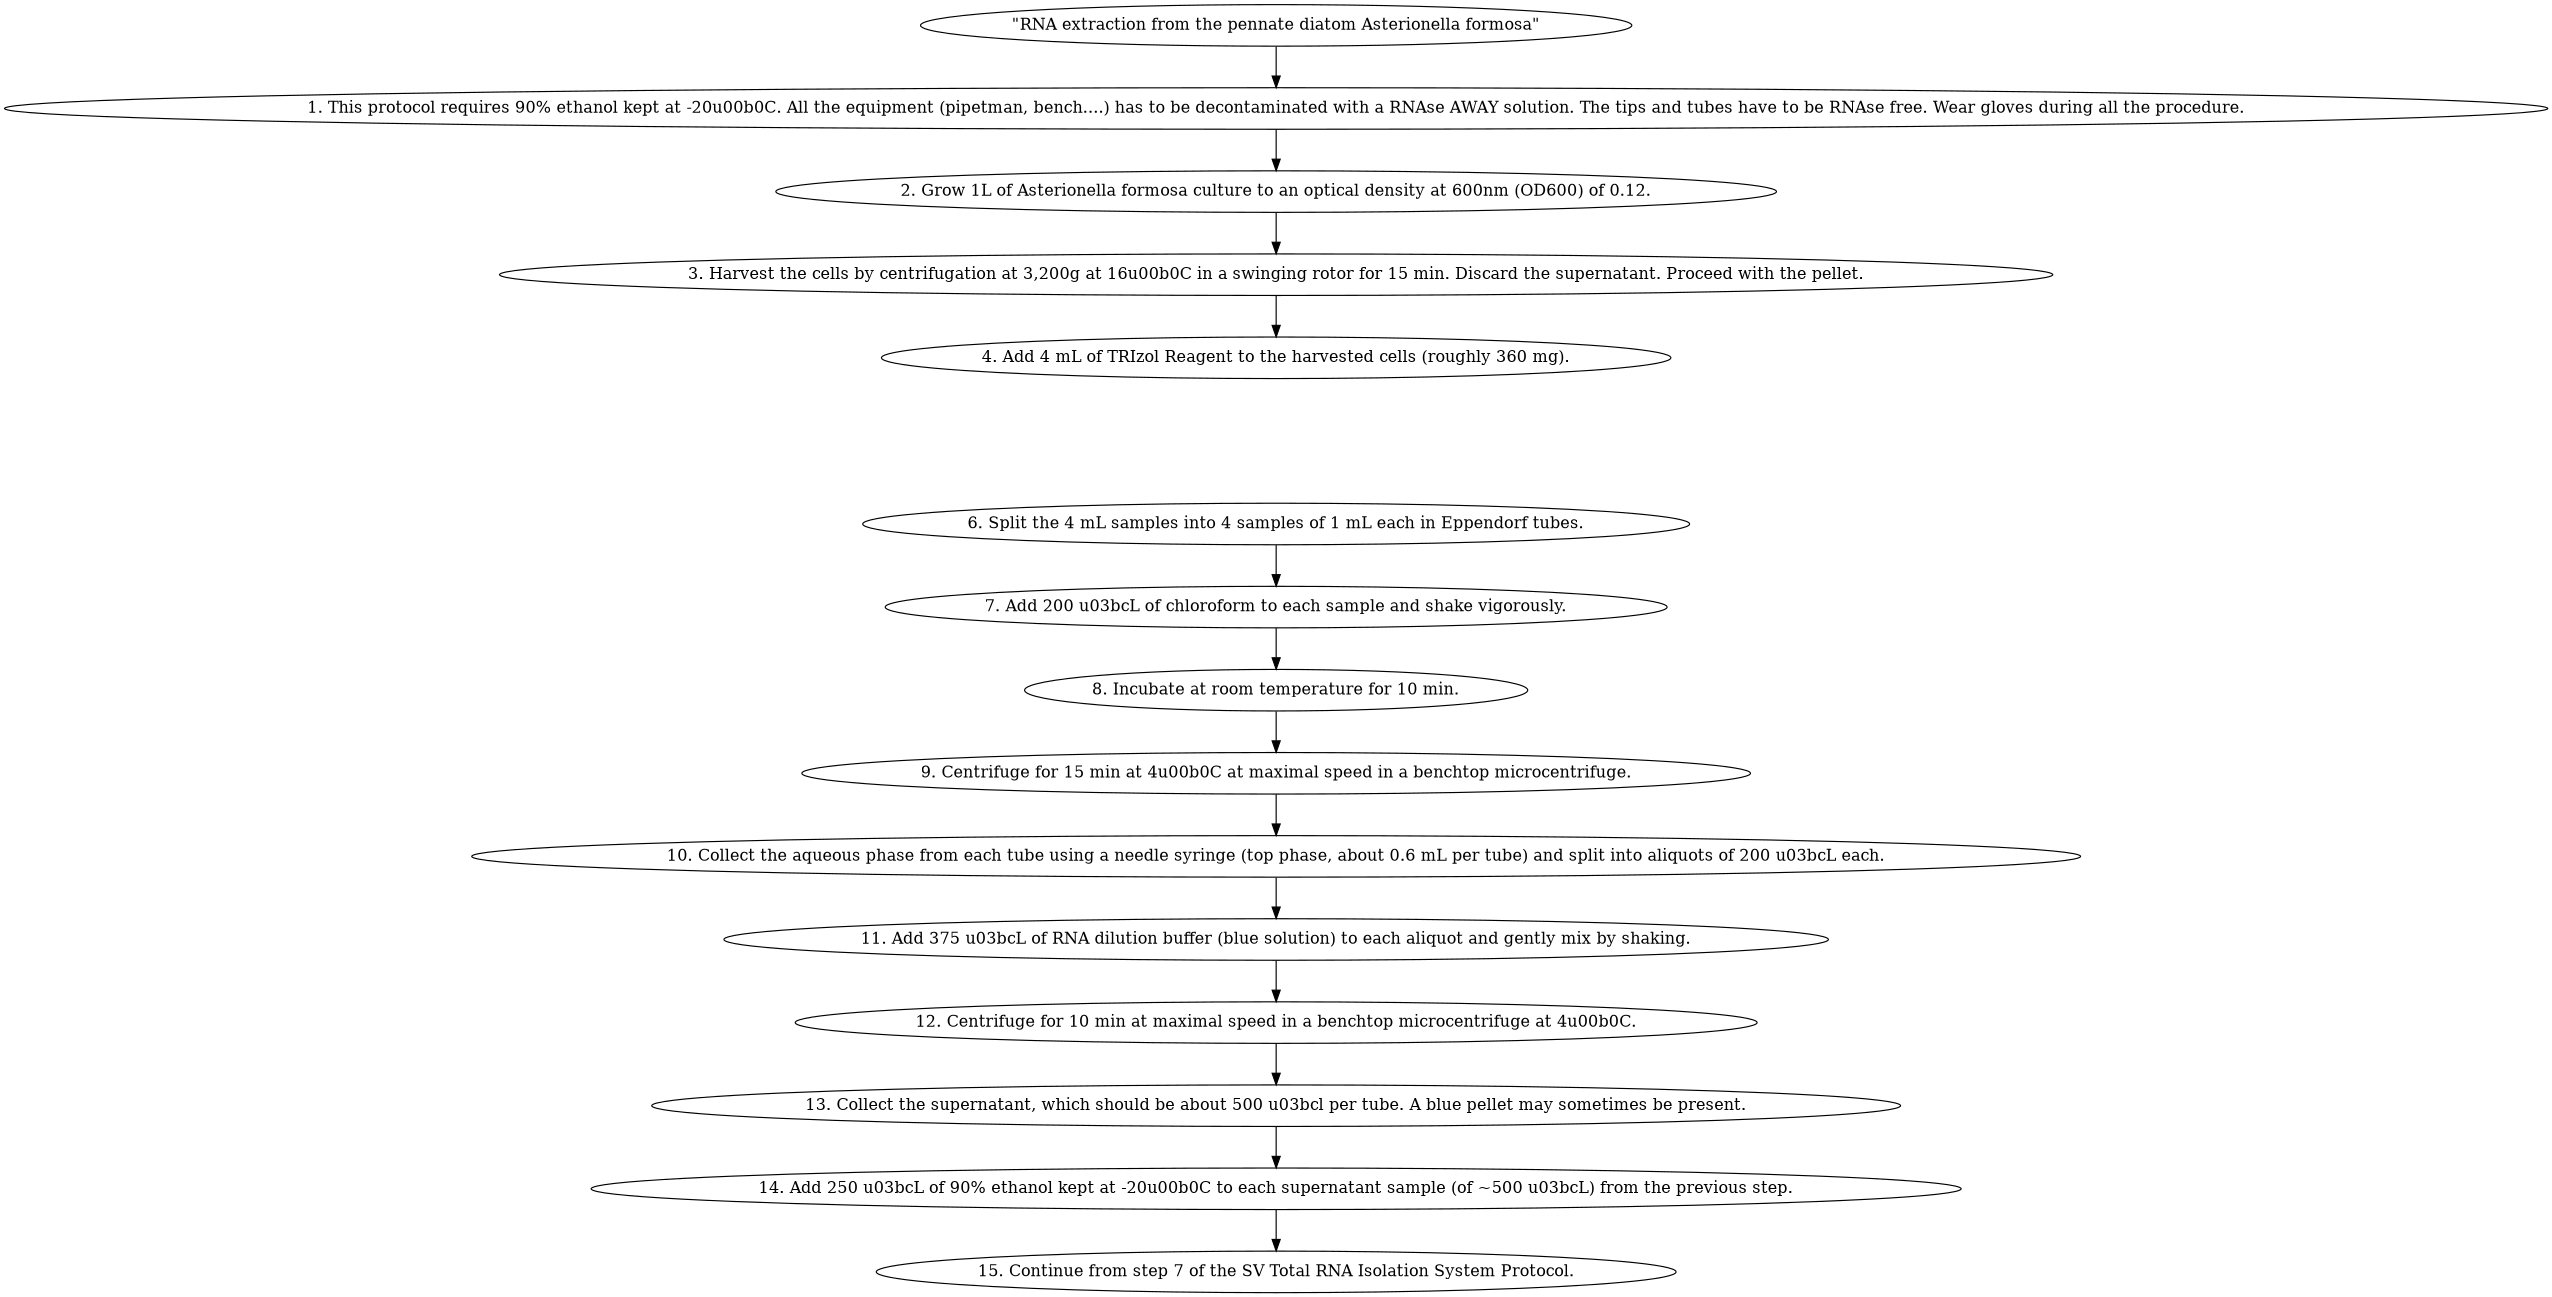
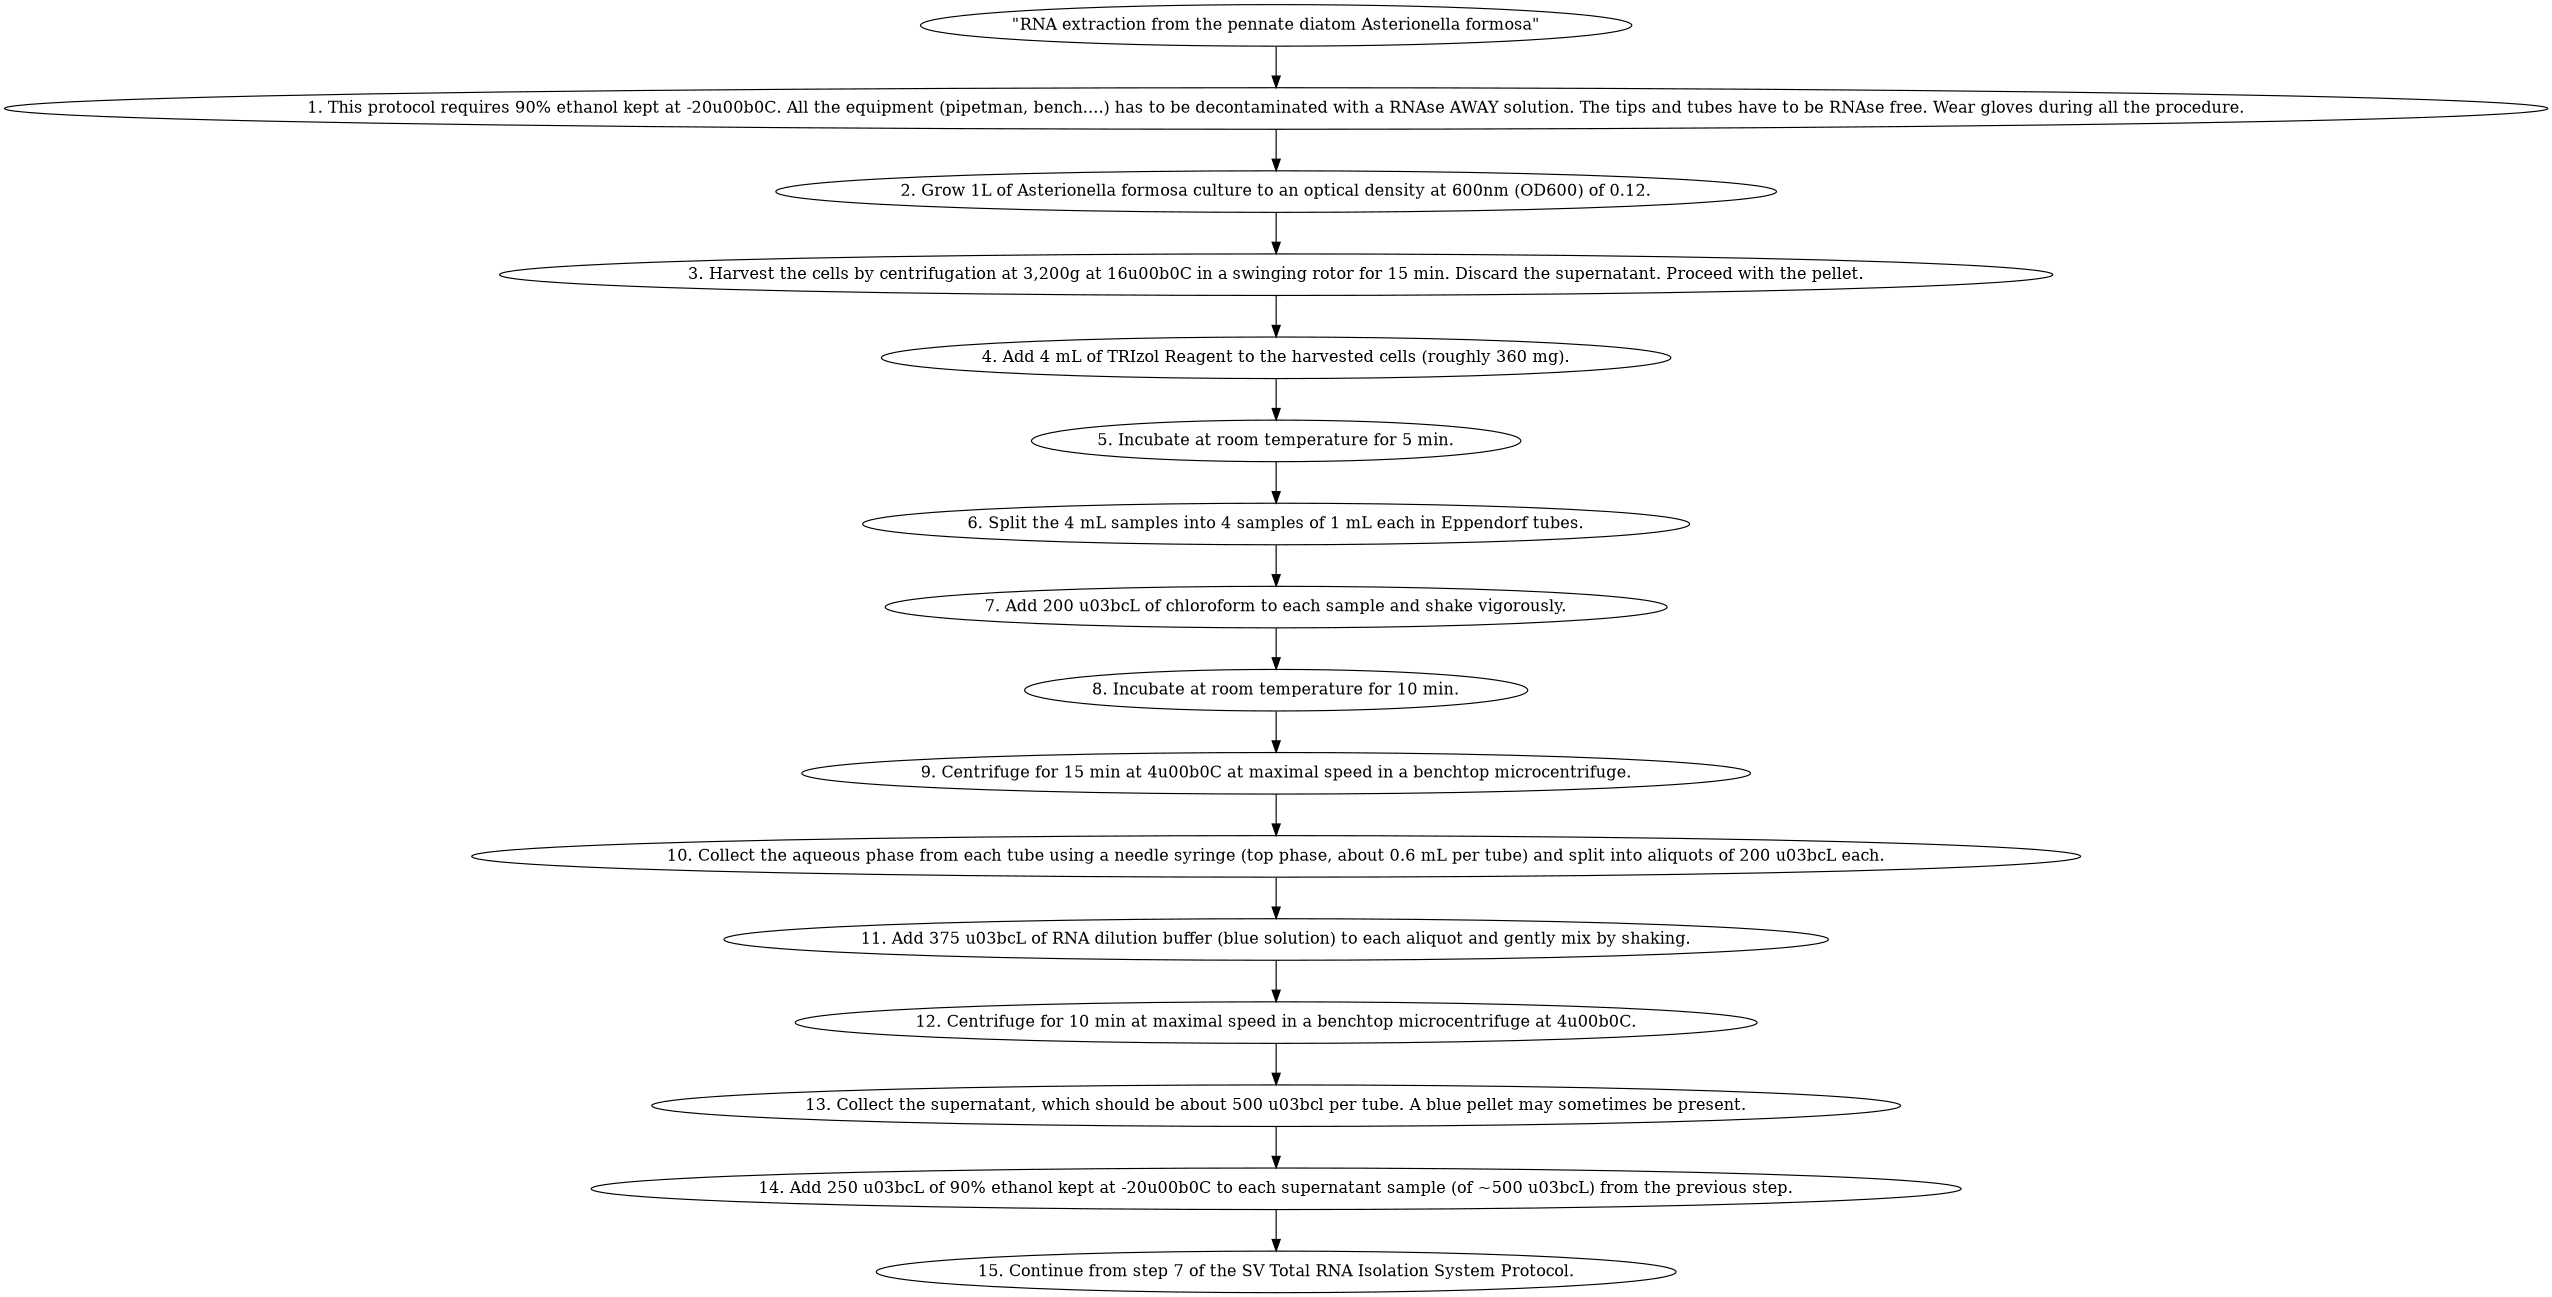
node "5. Incubate at room temperature for 5 min.": added
